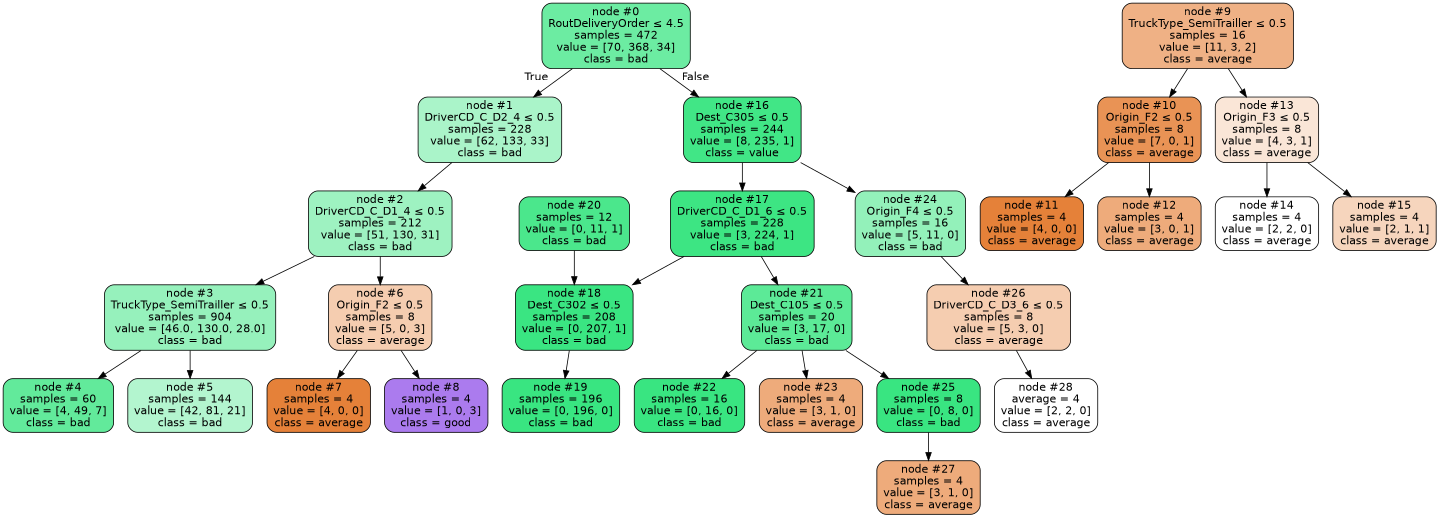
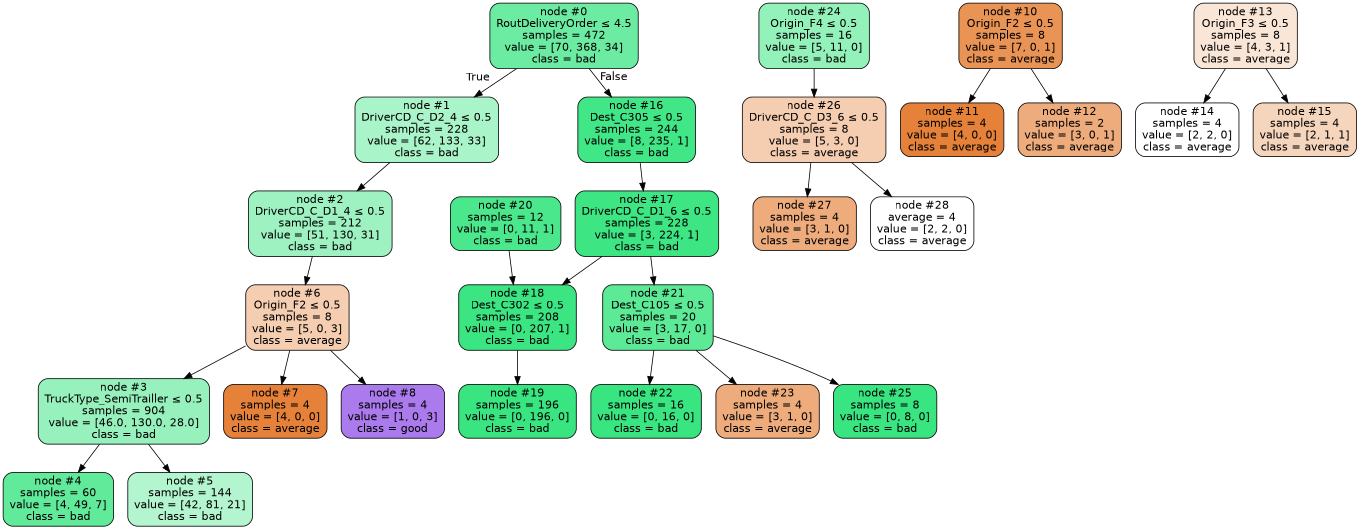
node "node #9": removed
node "node #16": text "class = value" -> "class = bad"
edge "node #16" -> "node #24": removed
node "node #12": text "samples = 4" -> "samples = 2"
edge "node #2" -> "node #3": now "node #6" -> "node #3"
edge "node #25" -> "node #27": now "node #26" -> "node #27"
